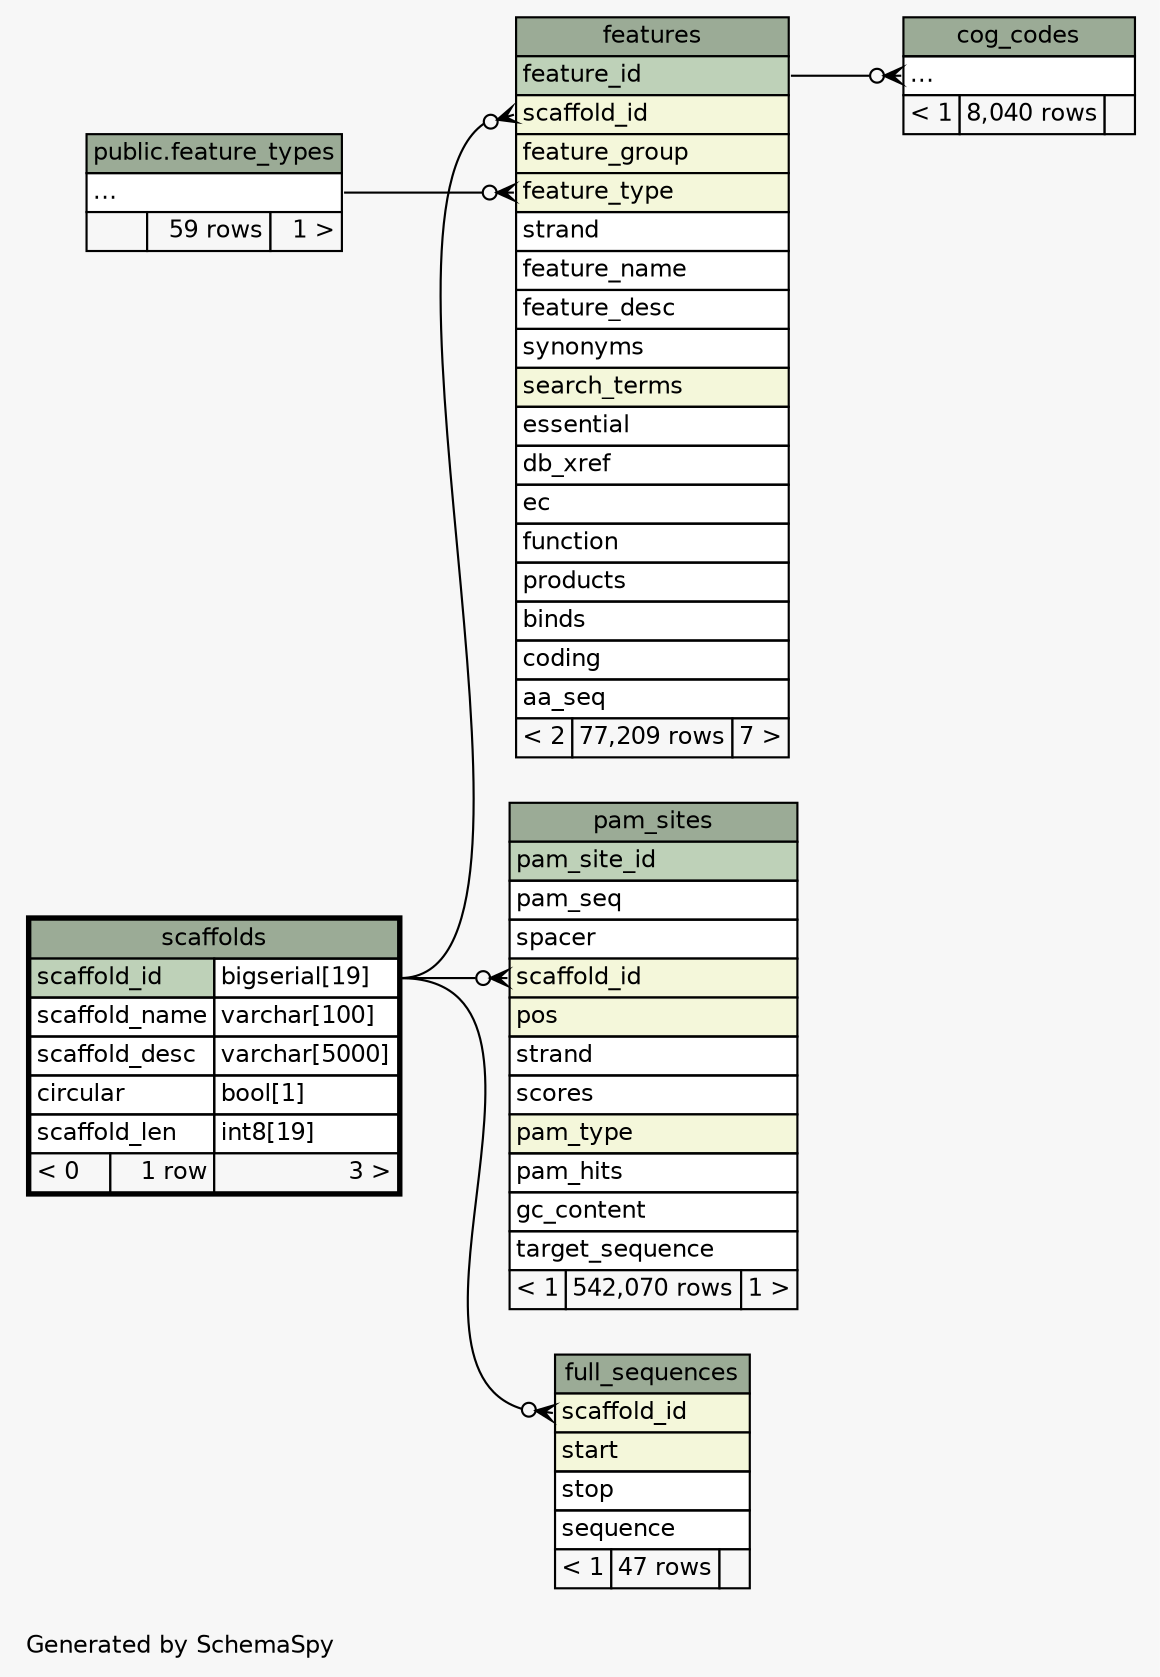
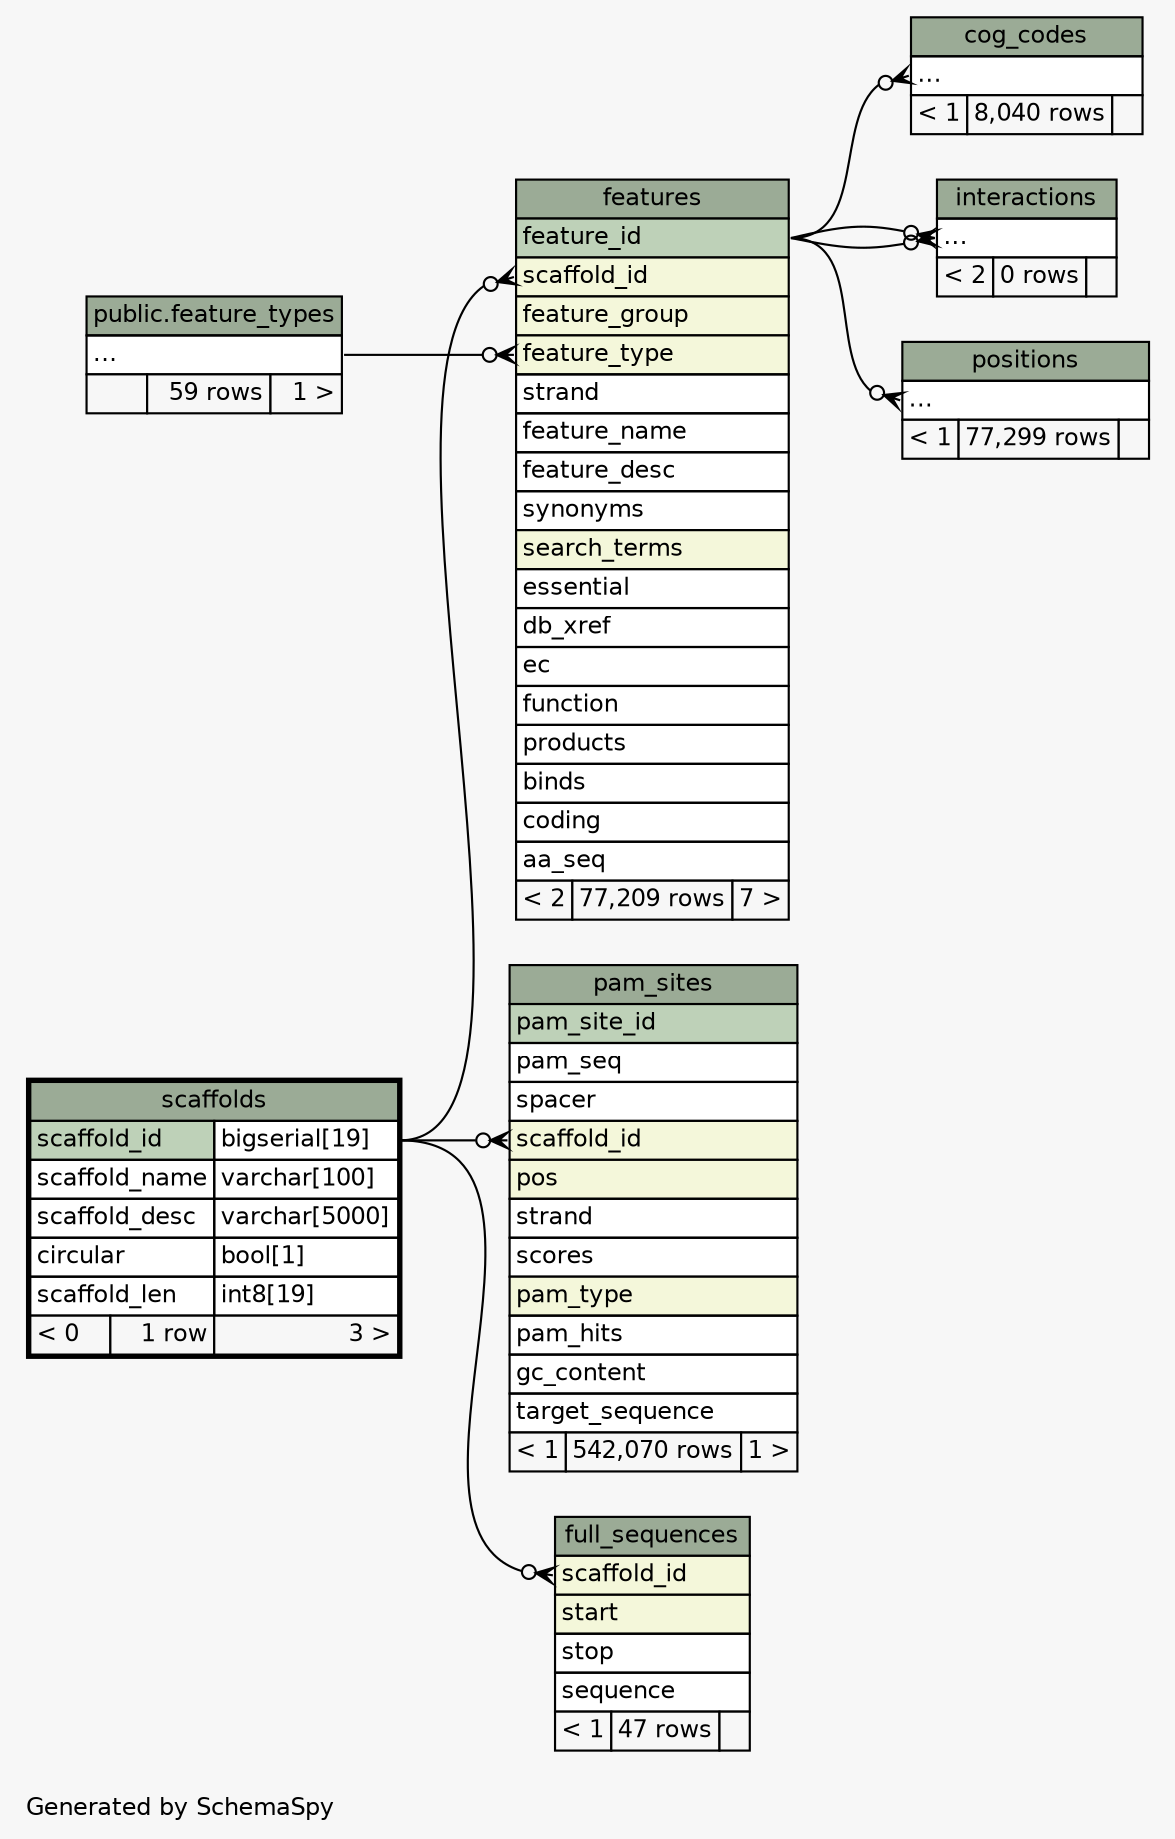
node "interactions": added
node "positions": added
